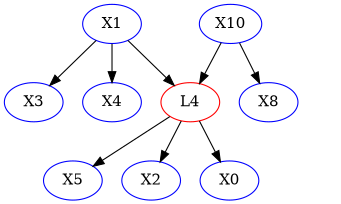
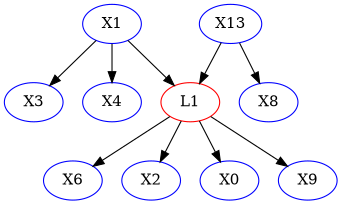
node "X10": label "X10" -> "X13"
node "L4": label "L4" -> "L1"
node "X5": label "X5" -> "X6"
node "X9": added
